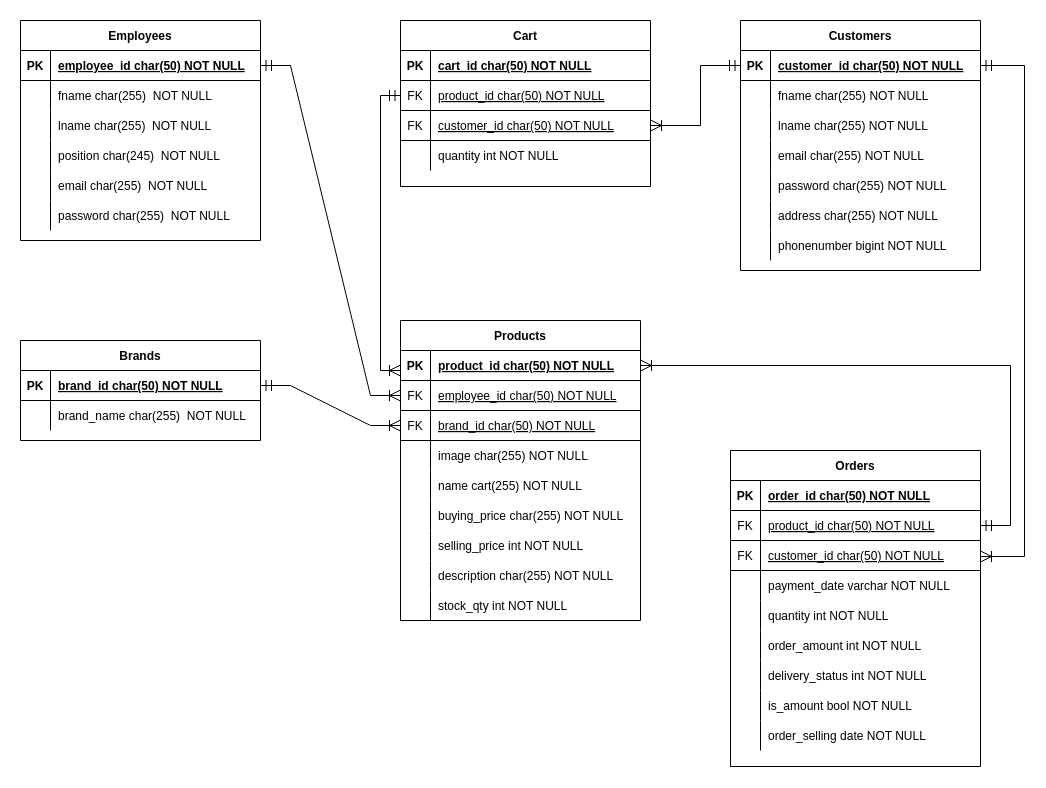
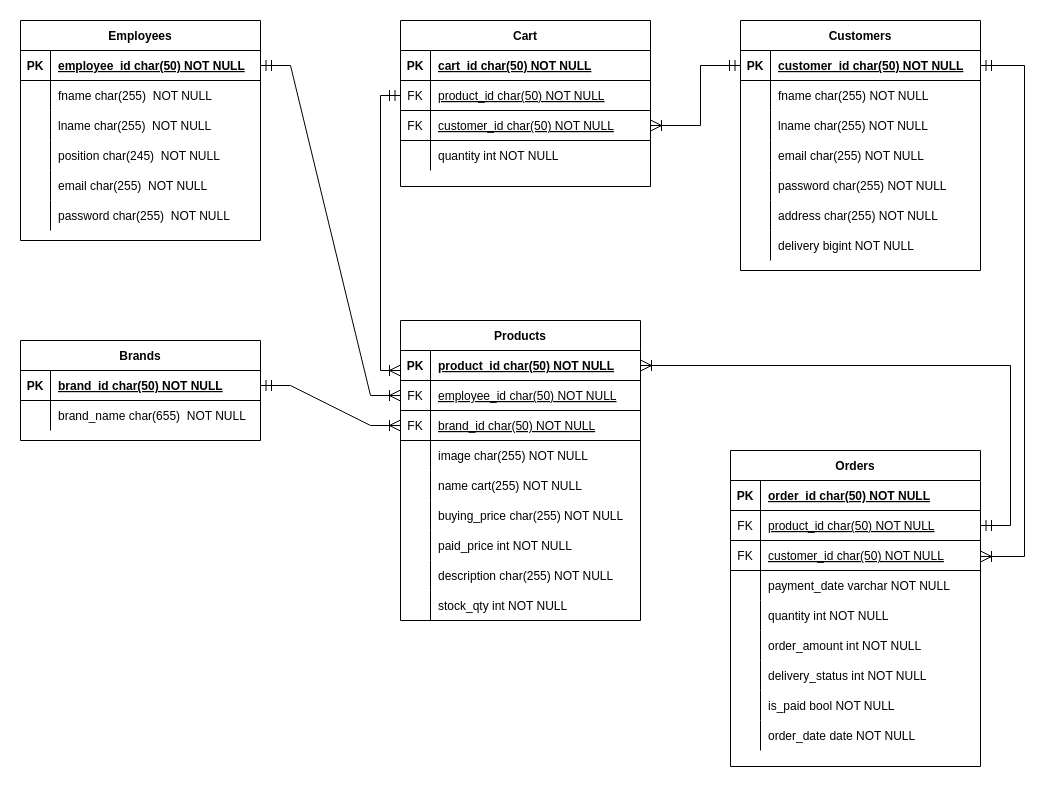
node "phonenumber bigint NOT NULL": label "phonenumber bigint NOT NULL" -> "delivery bigint NOT NULL"
node "brand_name char(255) NOT NULL": label "brand_name char(255) NOT NULL" -> "brand_name char(655) NOT NULL"
node "selling_price int NOT NULL": label "selling_price int NOT NULL" -> "paid_price int NOT NULL"
node "is_amount bool NOT NULL": label "is_amount bool NOT NULL" -> "is_paid bool NOT NULL"
node "order_selling date NOT NULL": label "order_selling date NOT NULL" -> "order_date date NOT NULL"
